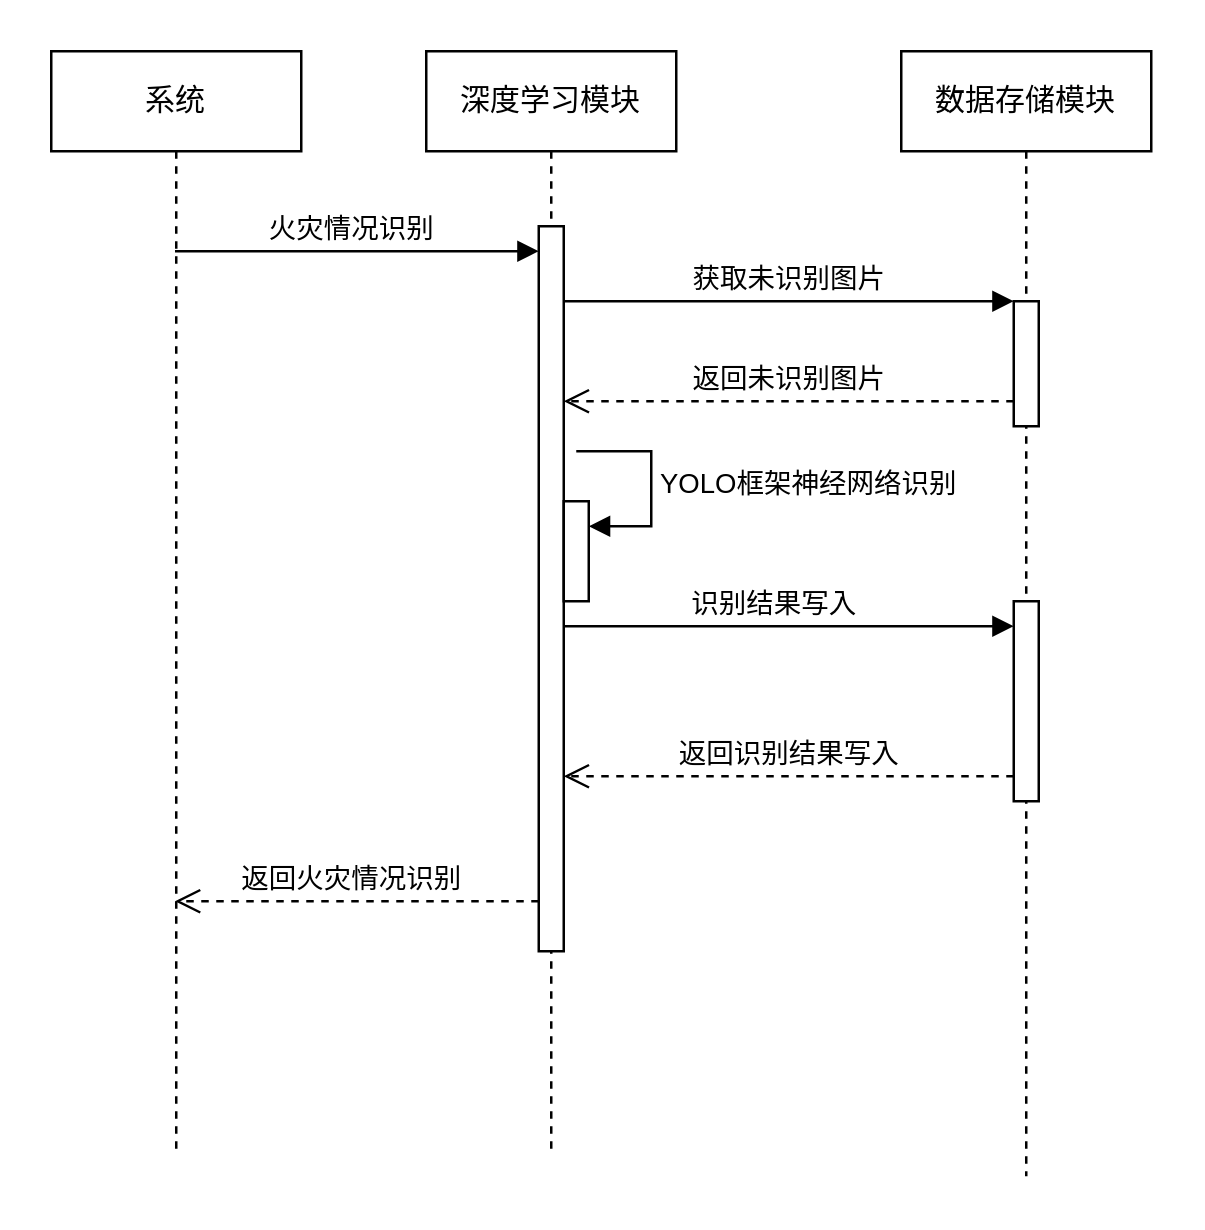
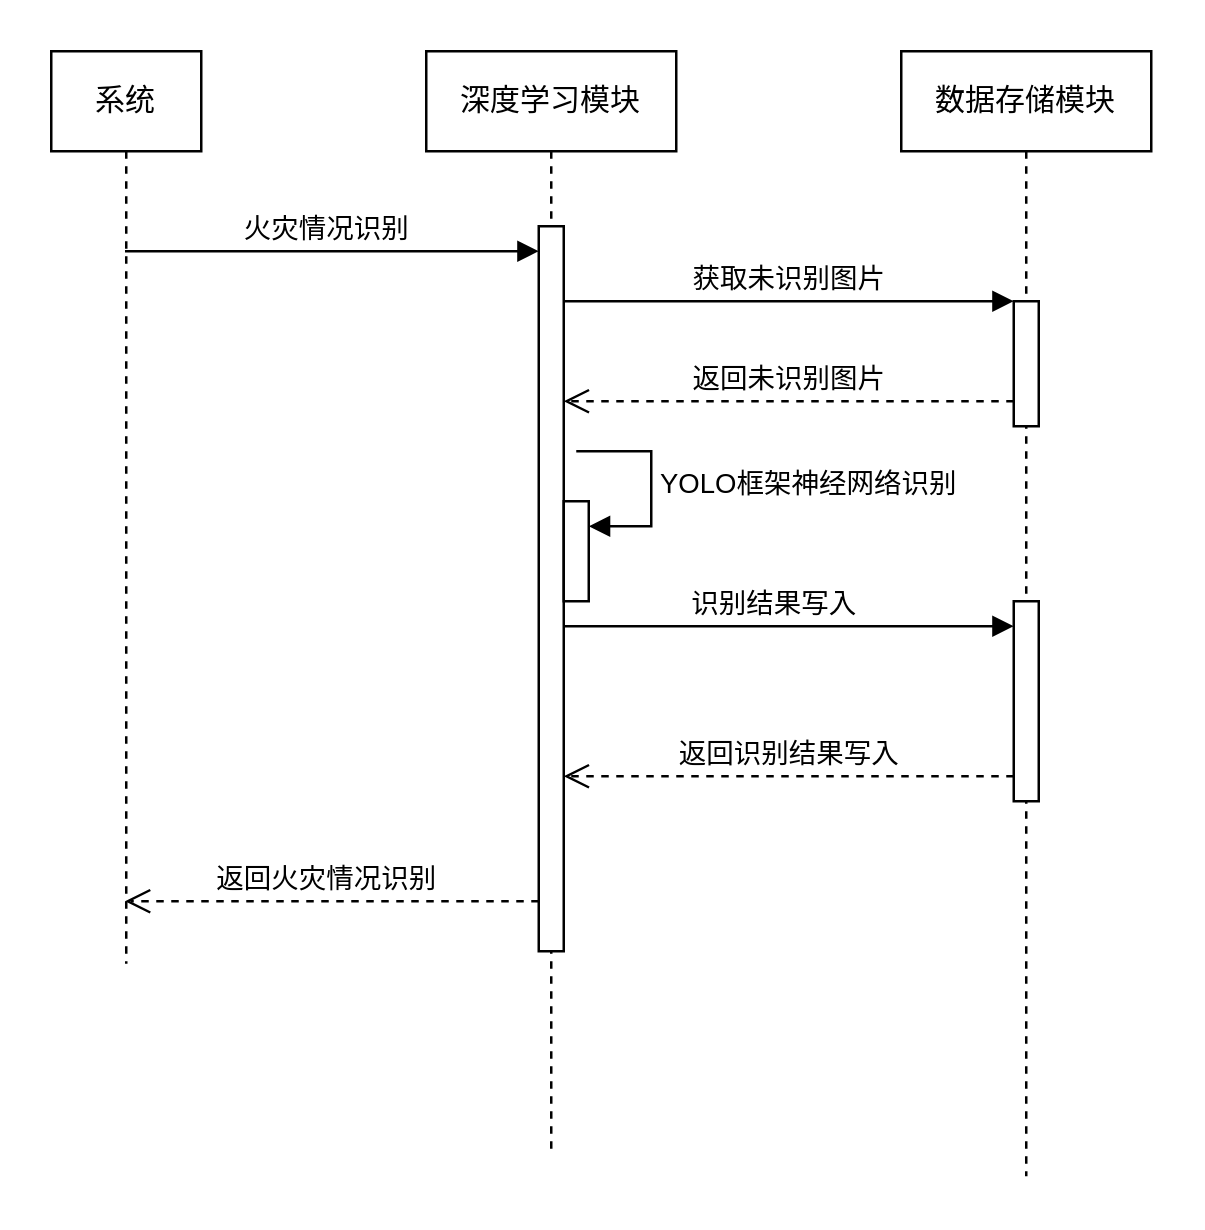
node "系统": size 250x1100 -> 150x913
